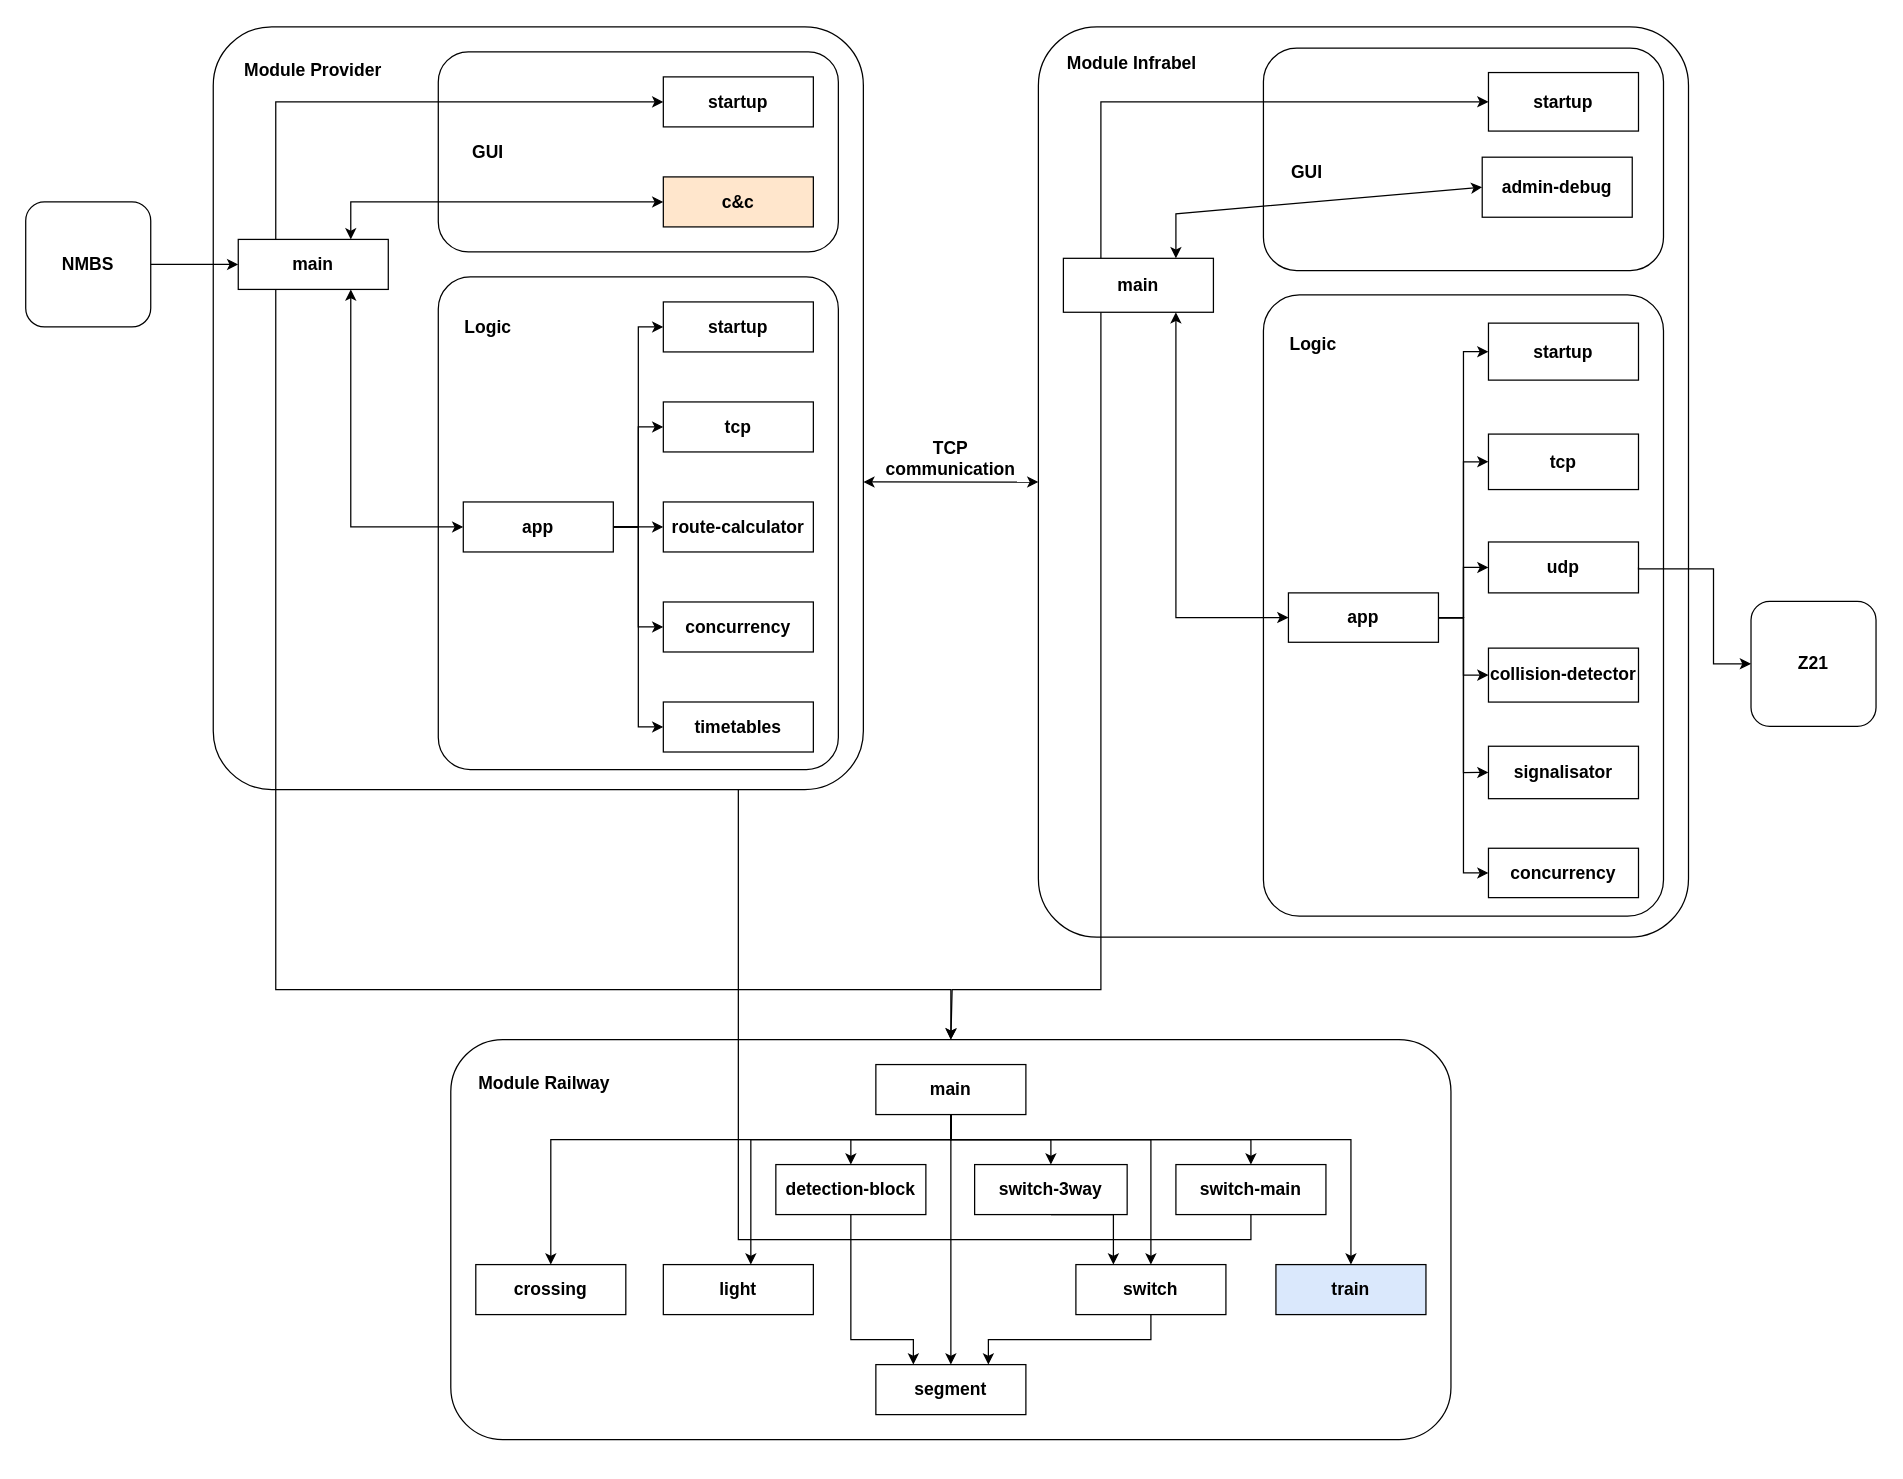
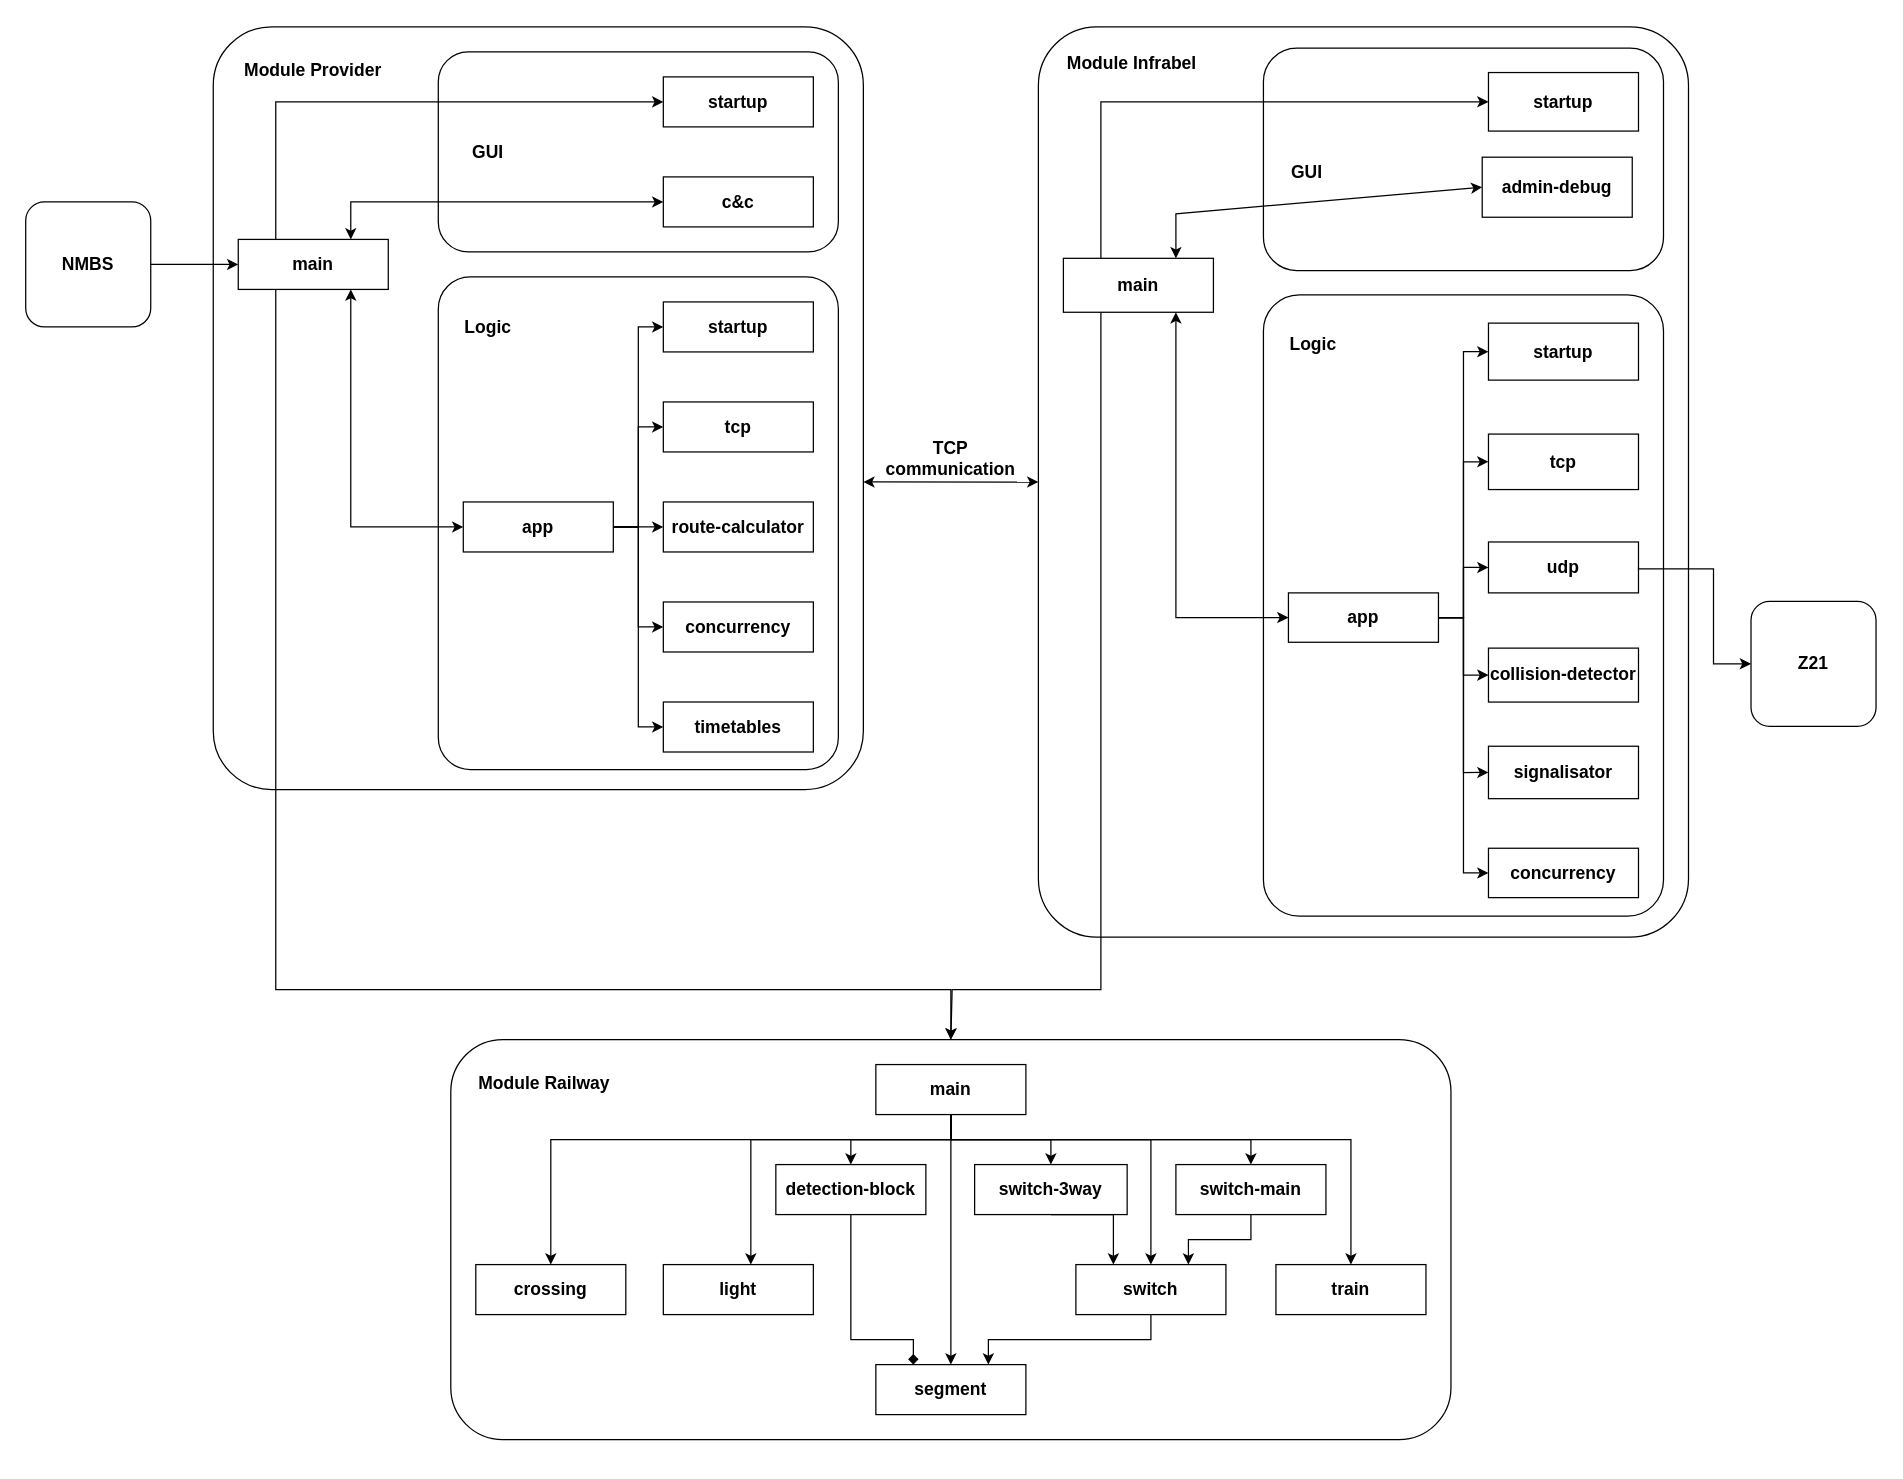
node "c&c": fillcolor #ffe6cc -> #ffffff
edge "switch-main" -> "timetables": now "switch-main" -> "switch"
node "train": fillcolor #dae8fc -> #ffffff
edge "detection-block" -> "segment": arrowhead classic -> diamond
